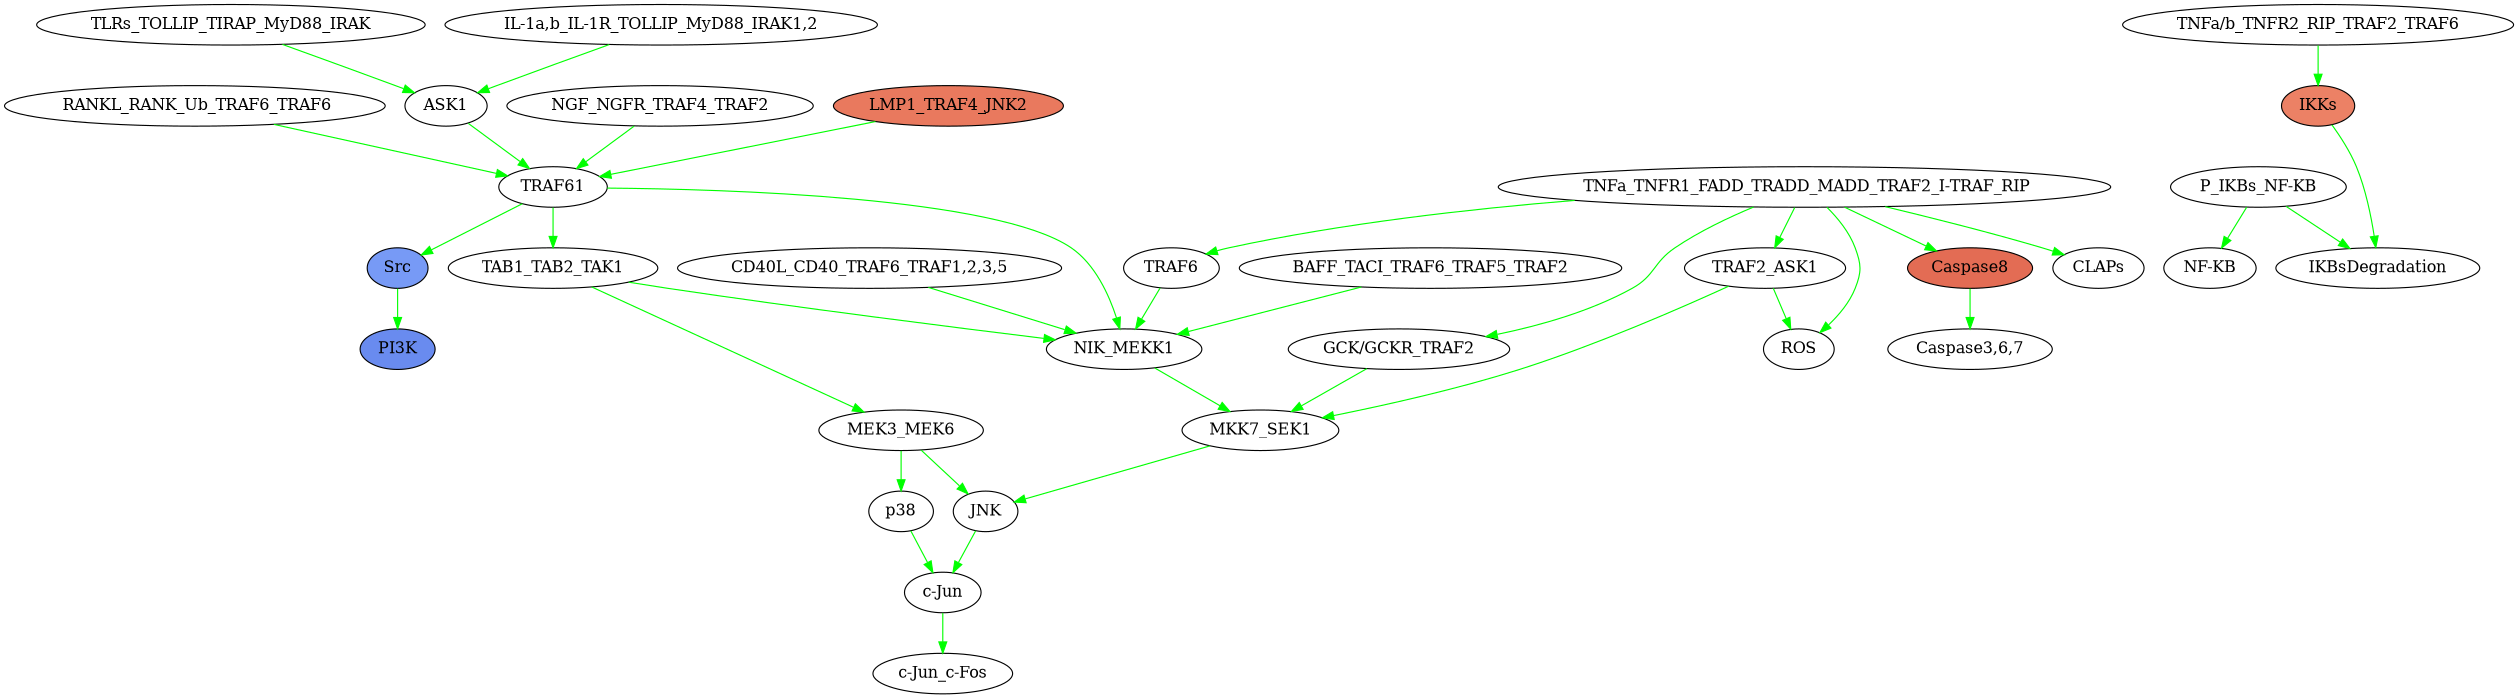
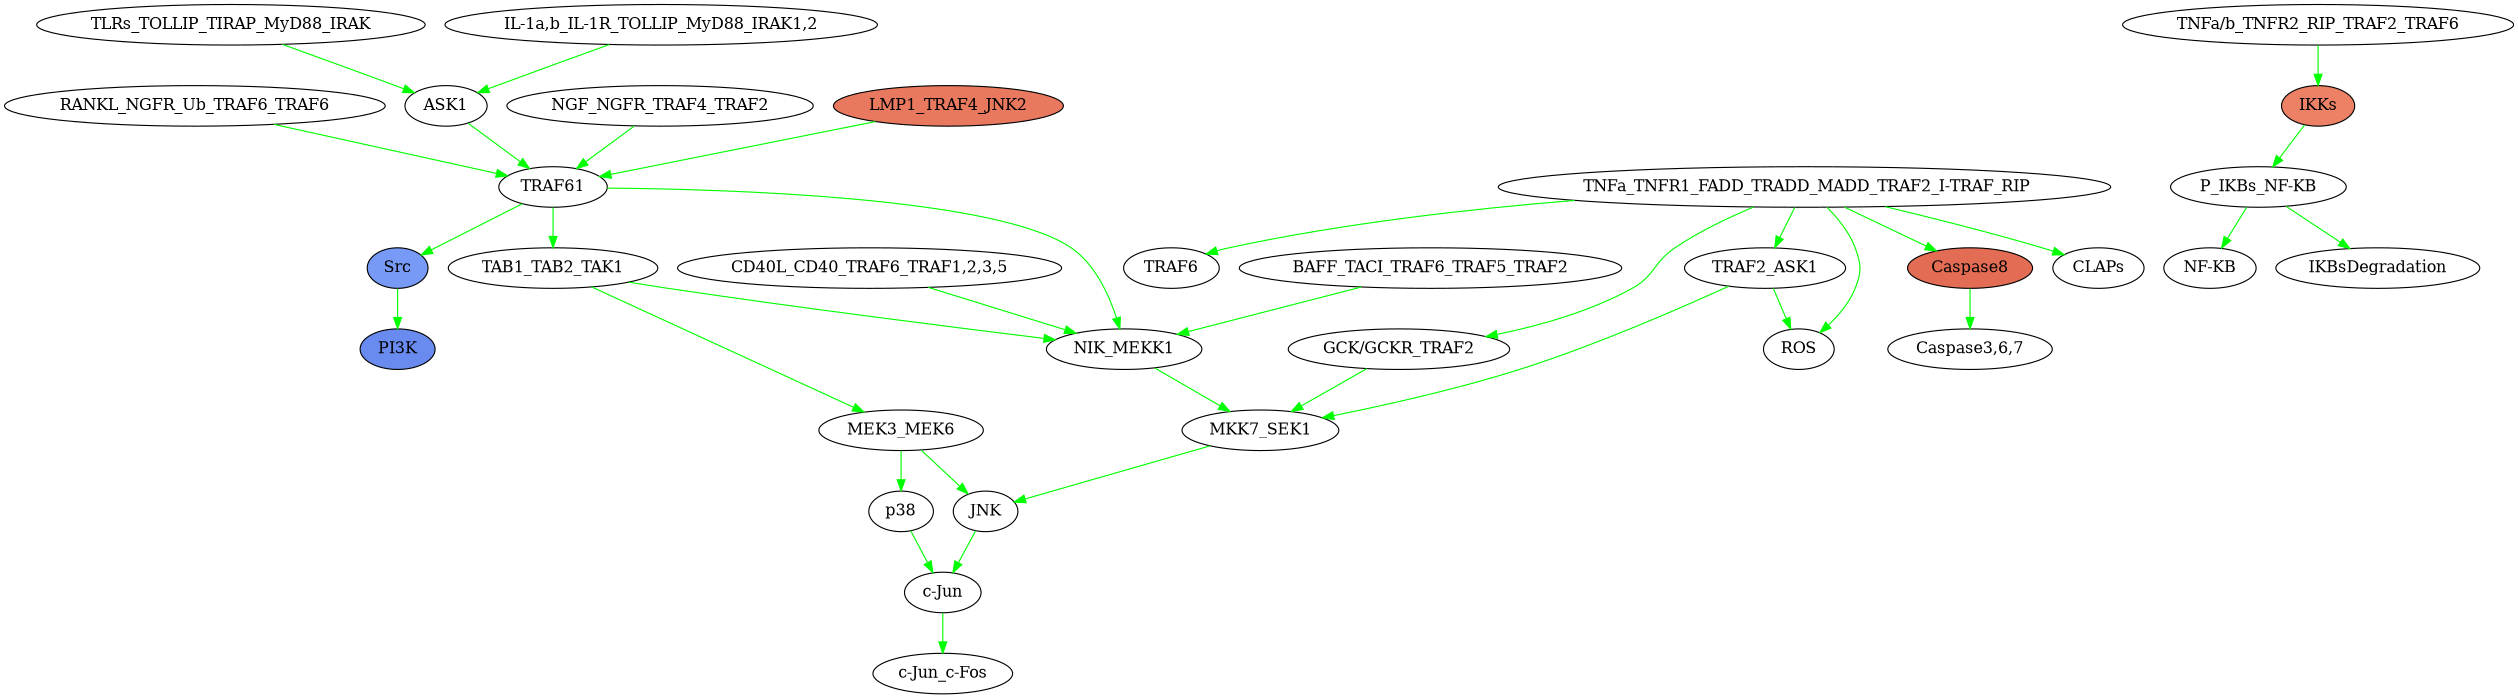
node "RANKL_RANK_Ub_TRAF6_TRAF6": label "RANKL_RANK_Ub_TRAF6_TRAF6" -> "RANKL_NGFR_Ub_TRAF6_TRAF6"
edge "IKKs" -> "IKBsDegradation": now "IKKs" -> "P_IKBs_NF-KB"
edge "TRAF6" -> "NIK_MEKK1": removed
